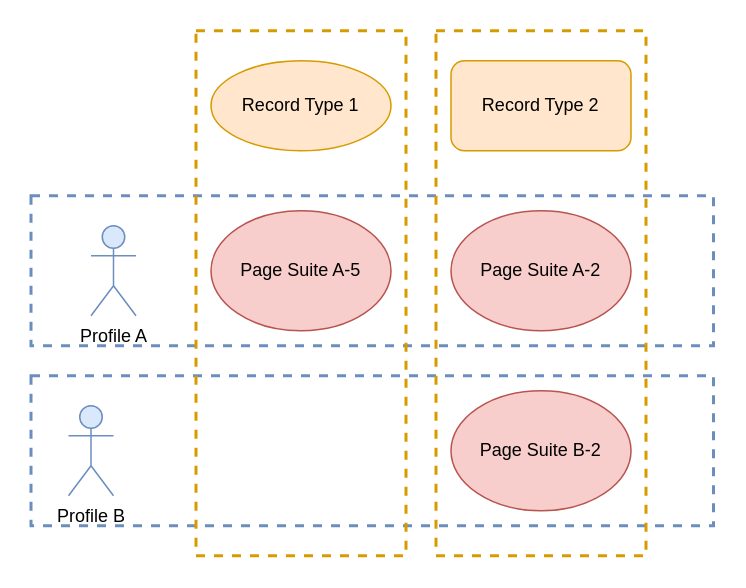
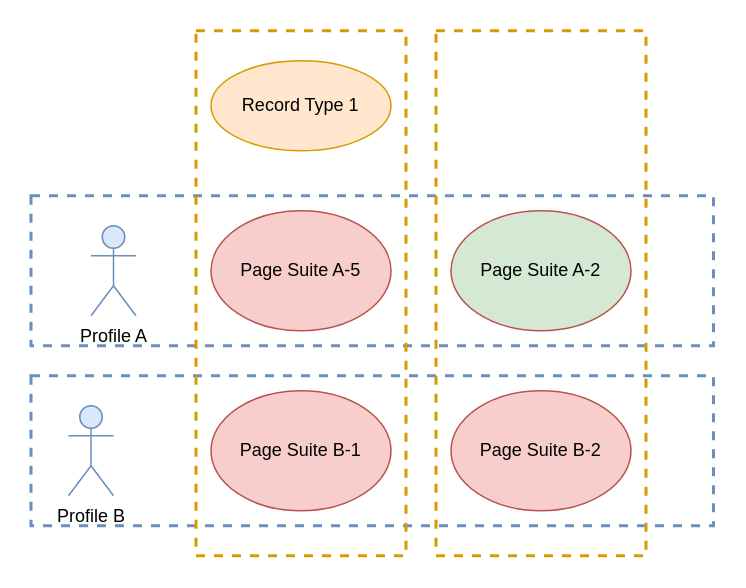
node "Record Type 2": removed
node "Page Suite A-2": fillcolor #f8cecc -> #d5e8d4
node "Page Suite B-1": added
